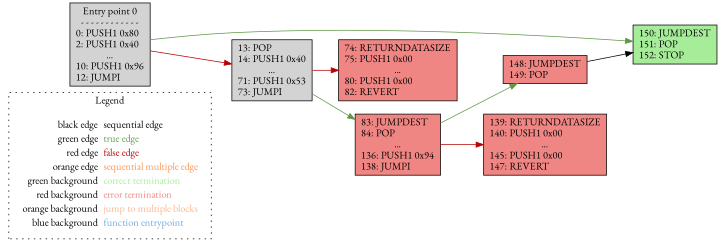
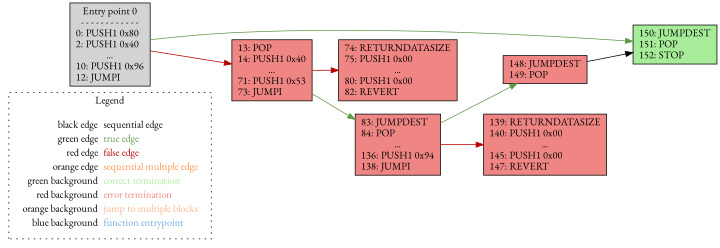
node "13: POP 14: PUSH1 0x40 ... 71: PUSH1 0x53 73: JUMPI": fillcolor #d3d3d3 -> #ef8683
